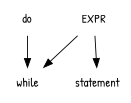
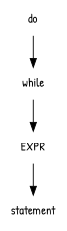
edge "EXPR" -> "while": reversed
